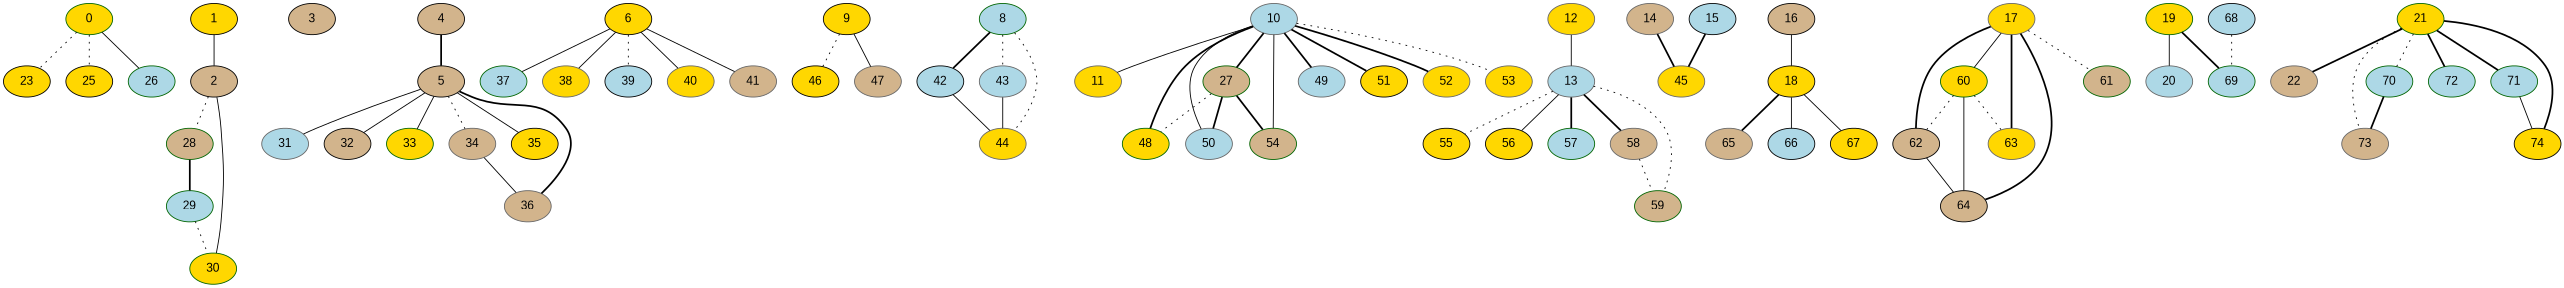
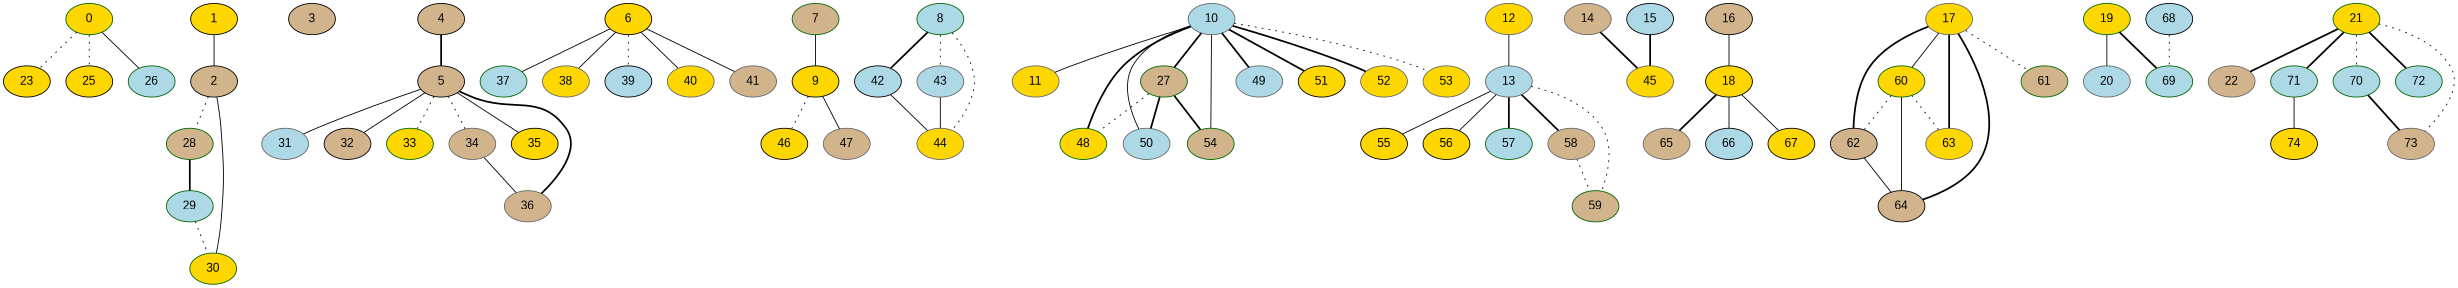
node "7": added
edge "21" -- "74": removed
edge "5" -- "33": style solid -> dotted
edge "13" -- "55": style dotted -> solid
